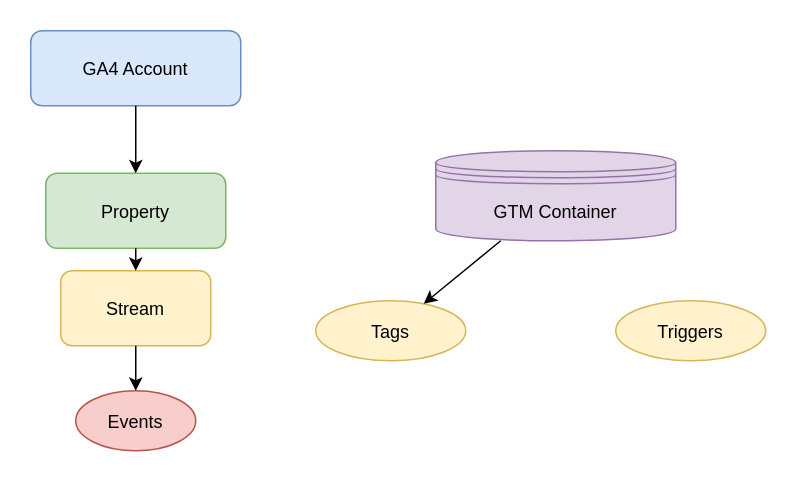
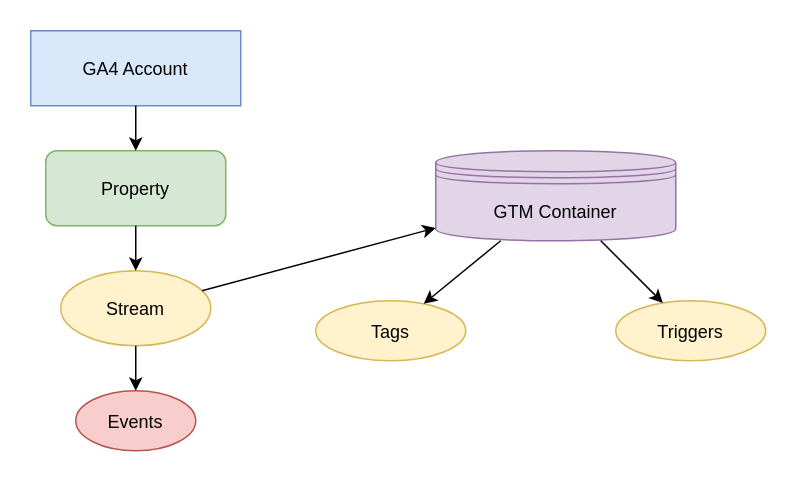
node "GA4 Account": shape rounded rectangle -> rectangle
node "Property": moved (136, 211) -> (136, 188)
edge "Stream" -> "GTM Container": added
edge "GTM Container" -> "Triggers": added
node "Stream": shape rounded rectangle -> ellipse
